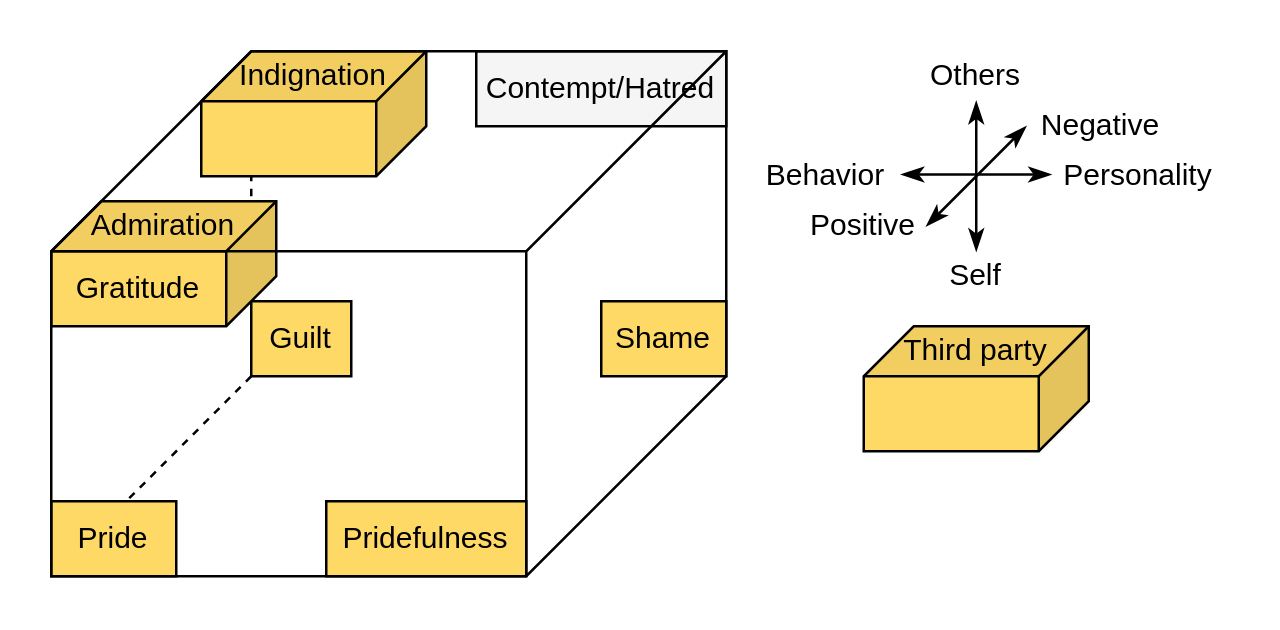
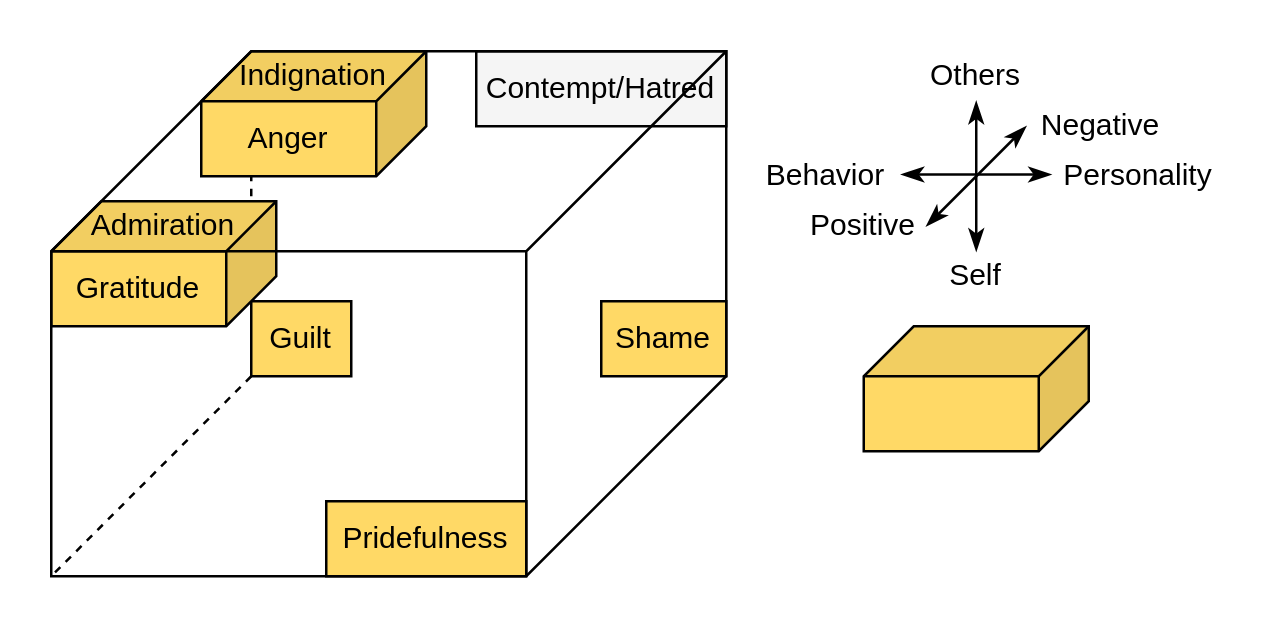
node "Anger": added
node "Third party": removed
node "Pride": removed
